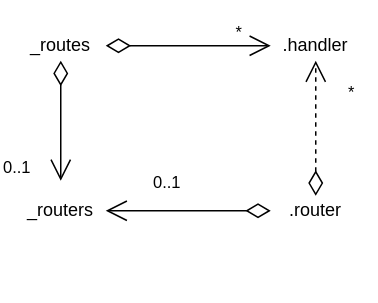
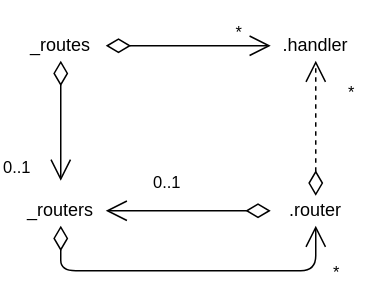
edge "_routers" -- ".router": added, label "*"
